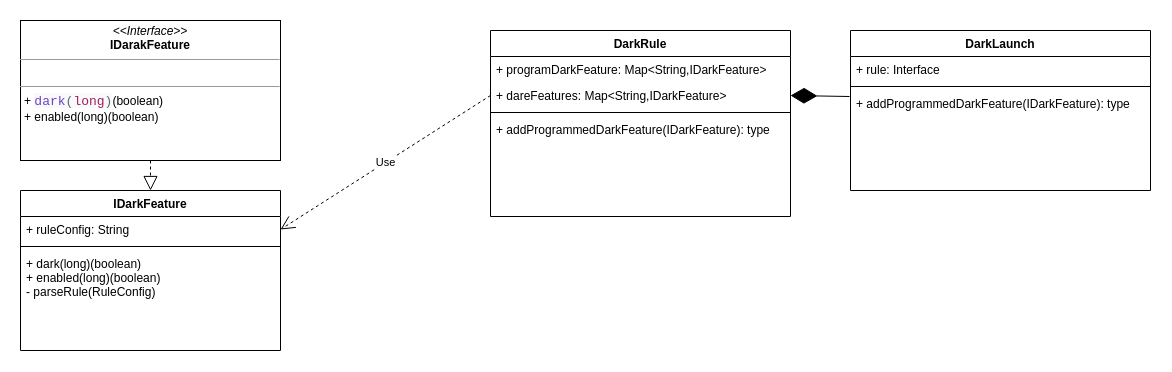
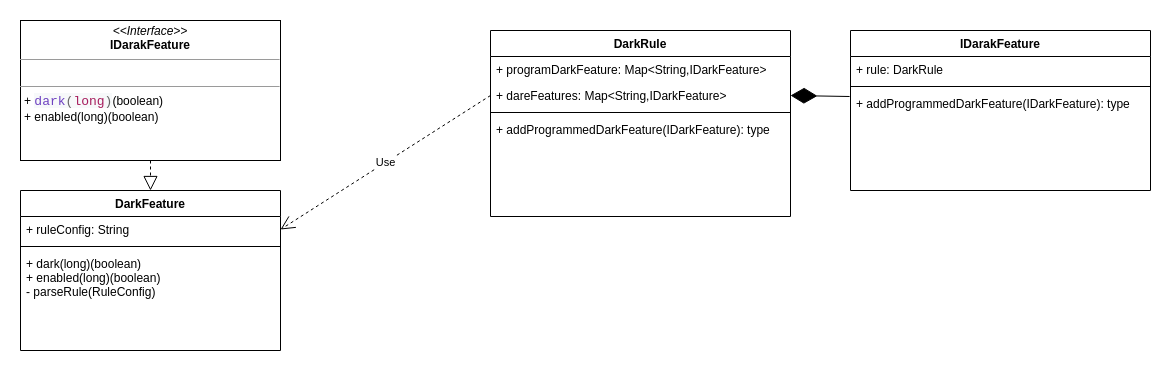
node "DarkLaunch": label "DarkLaunch" -> "IDarakFeature"
node "+ rule: Interface": label "+ rule: Interface" -> "+ rule: DarkRule"
node "IDarkFeature": label "IDarkFeature" -> "DarkFeature"
